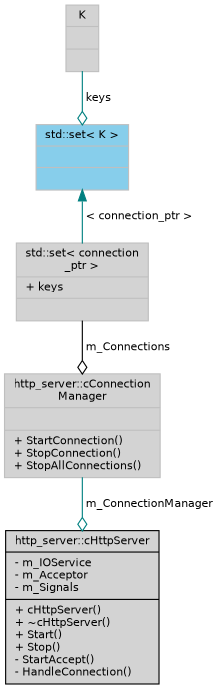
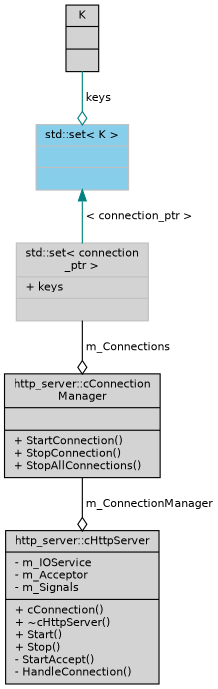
node "K": color grey75 -> black
node "http_server::cConnection": color grey75 -> black
edge "http_server::cConnection" -> "http_server::cHttpServer": color teal -> black
node "http_server::cHttpServer": text "+ cHttpServer()" -> "+ cConnection()"
